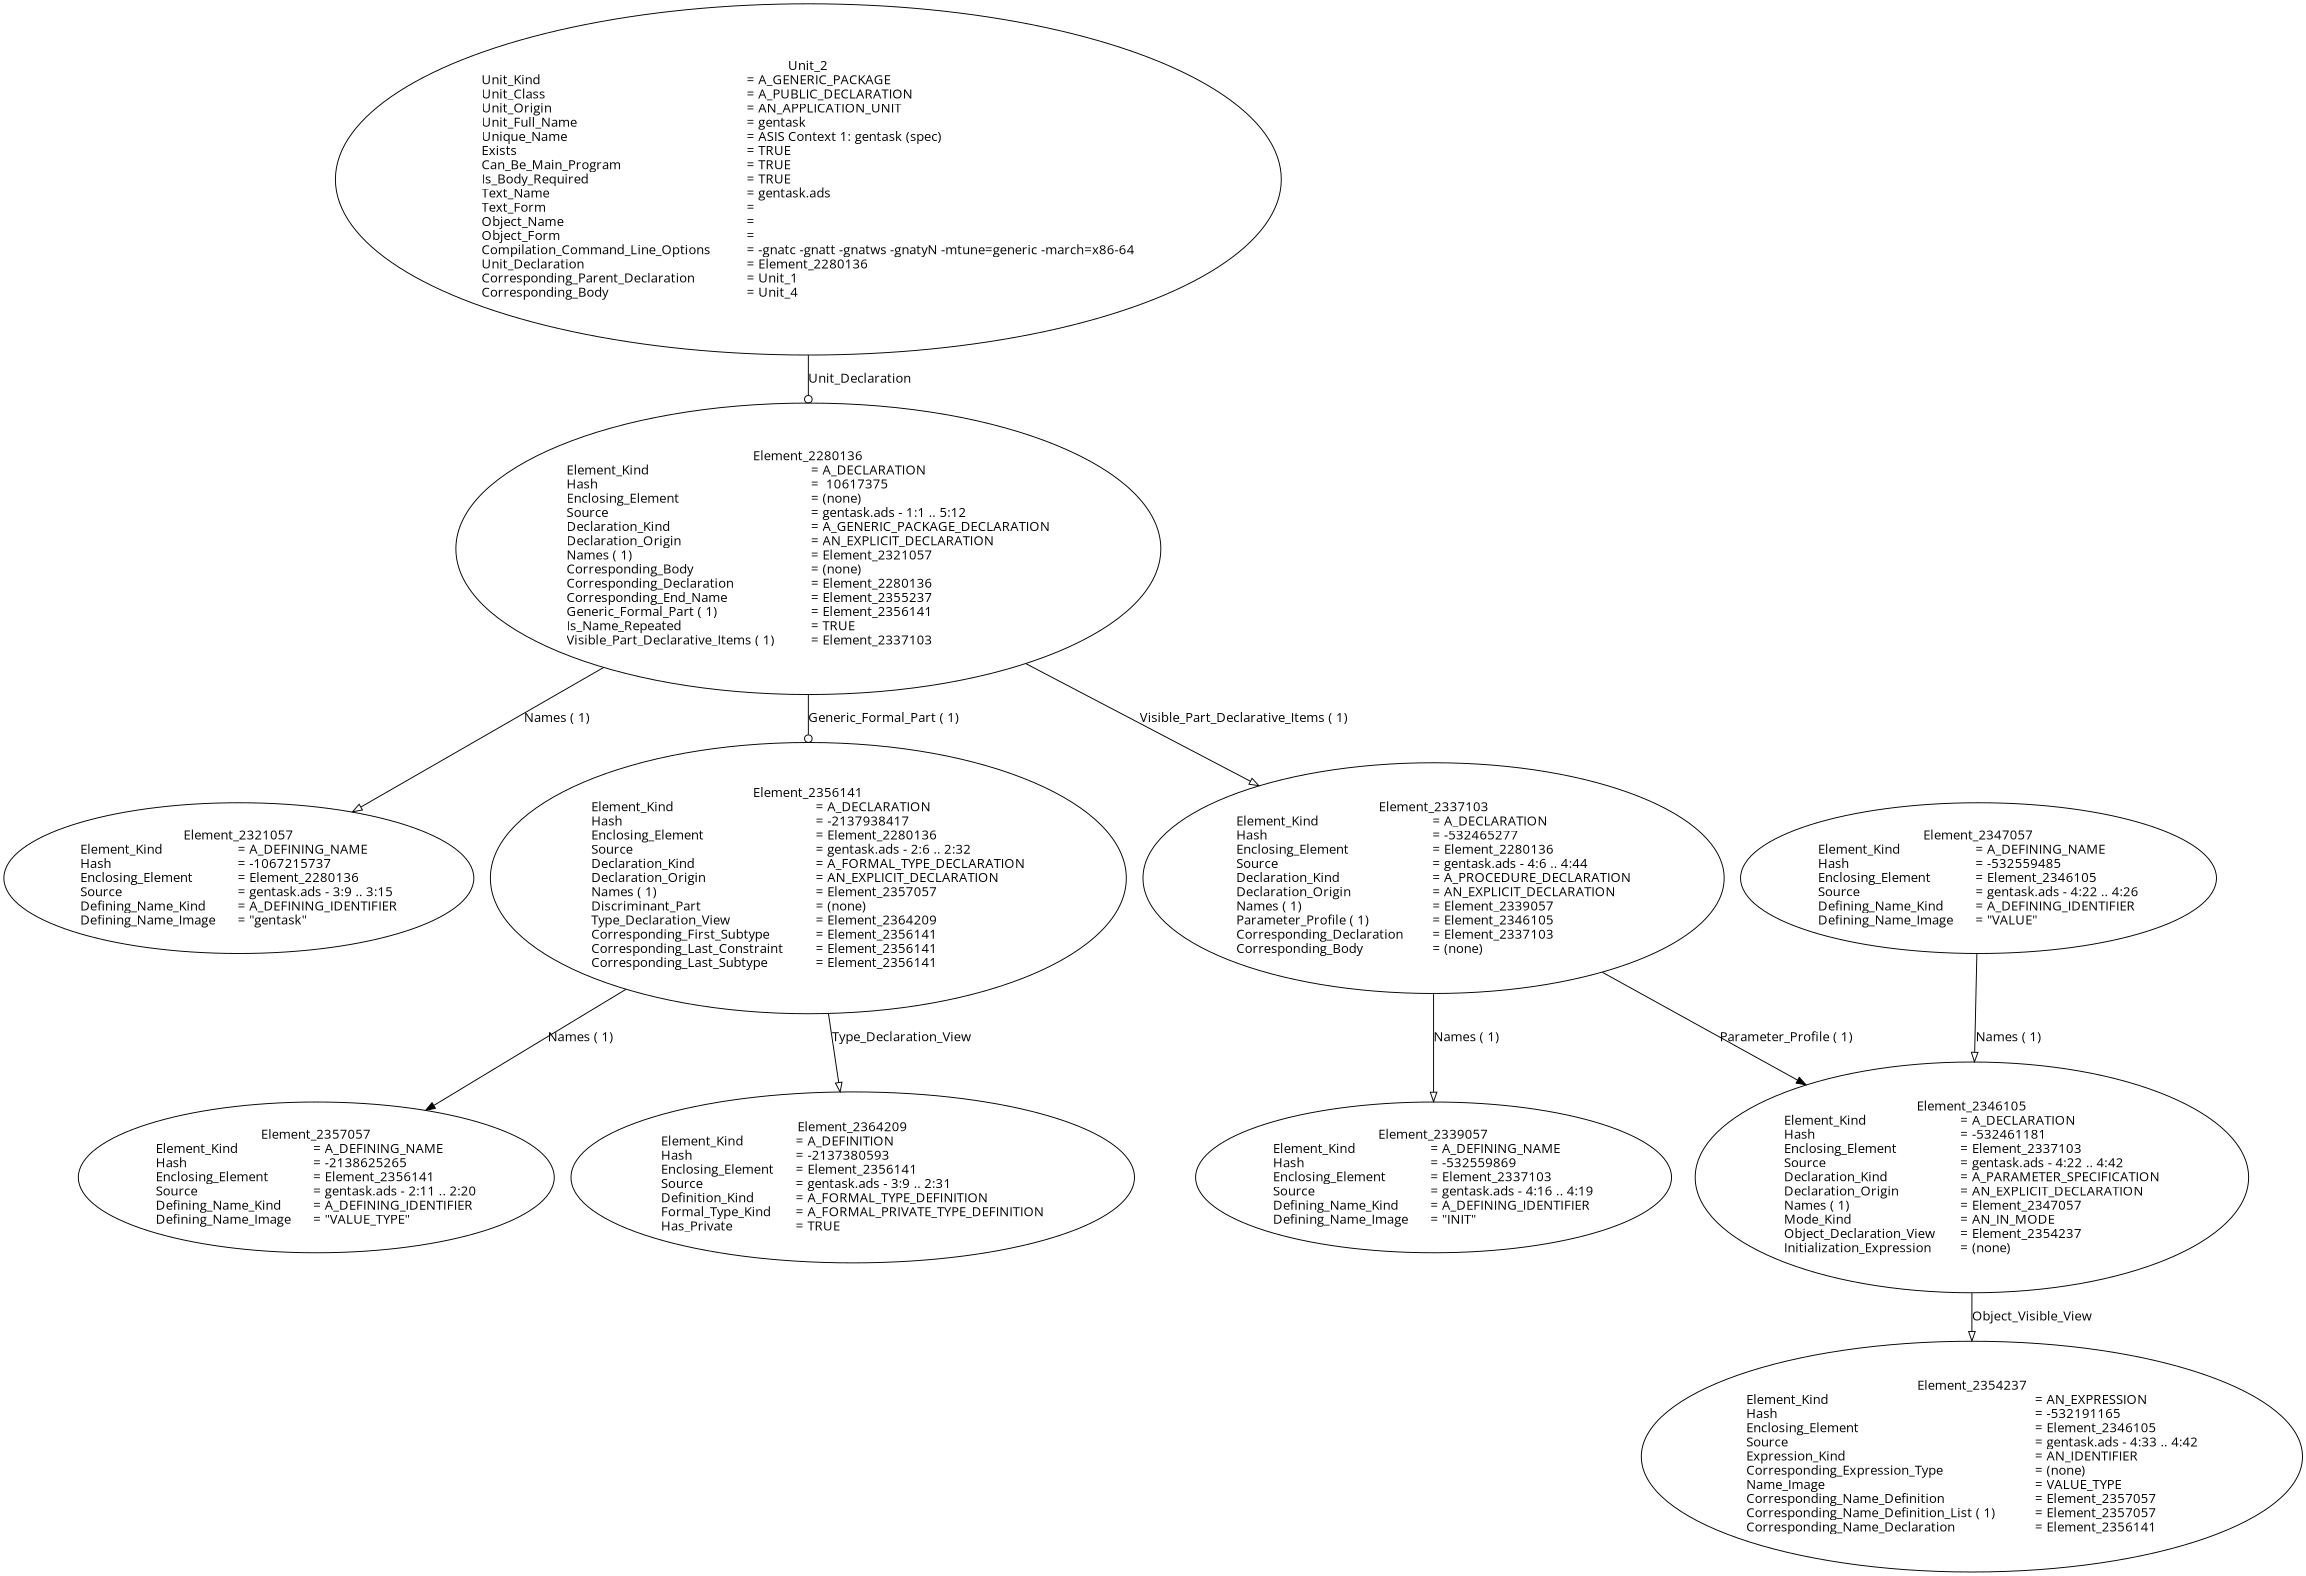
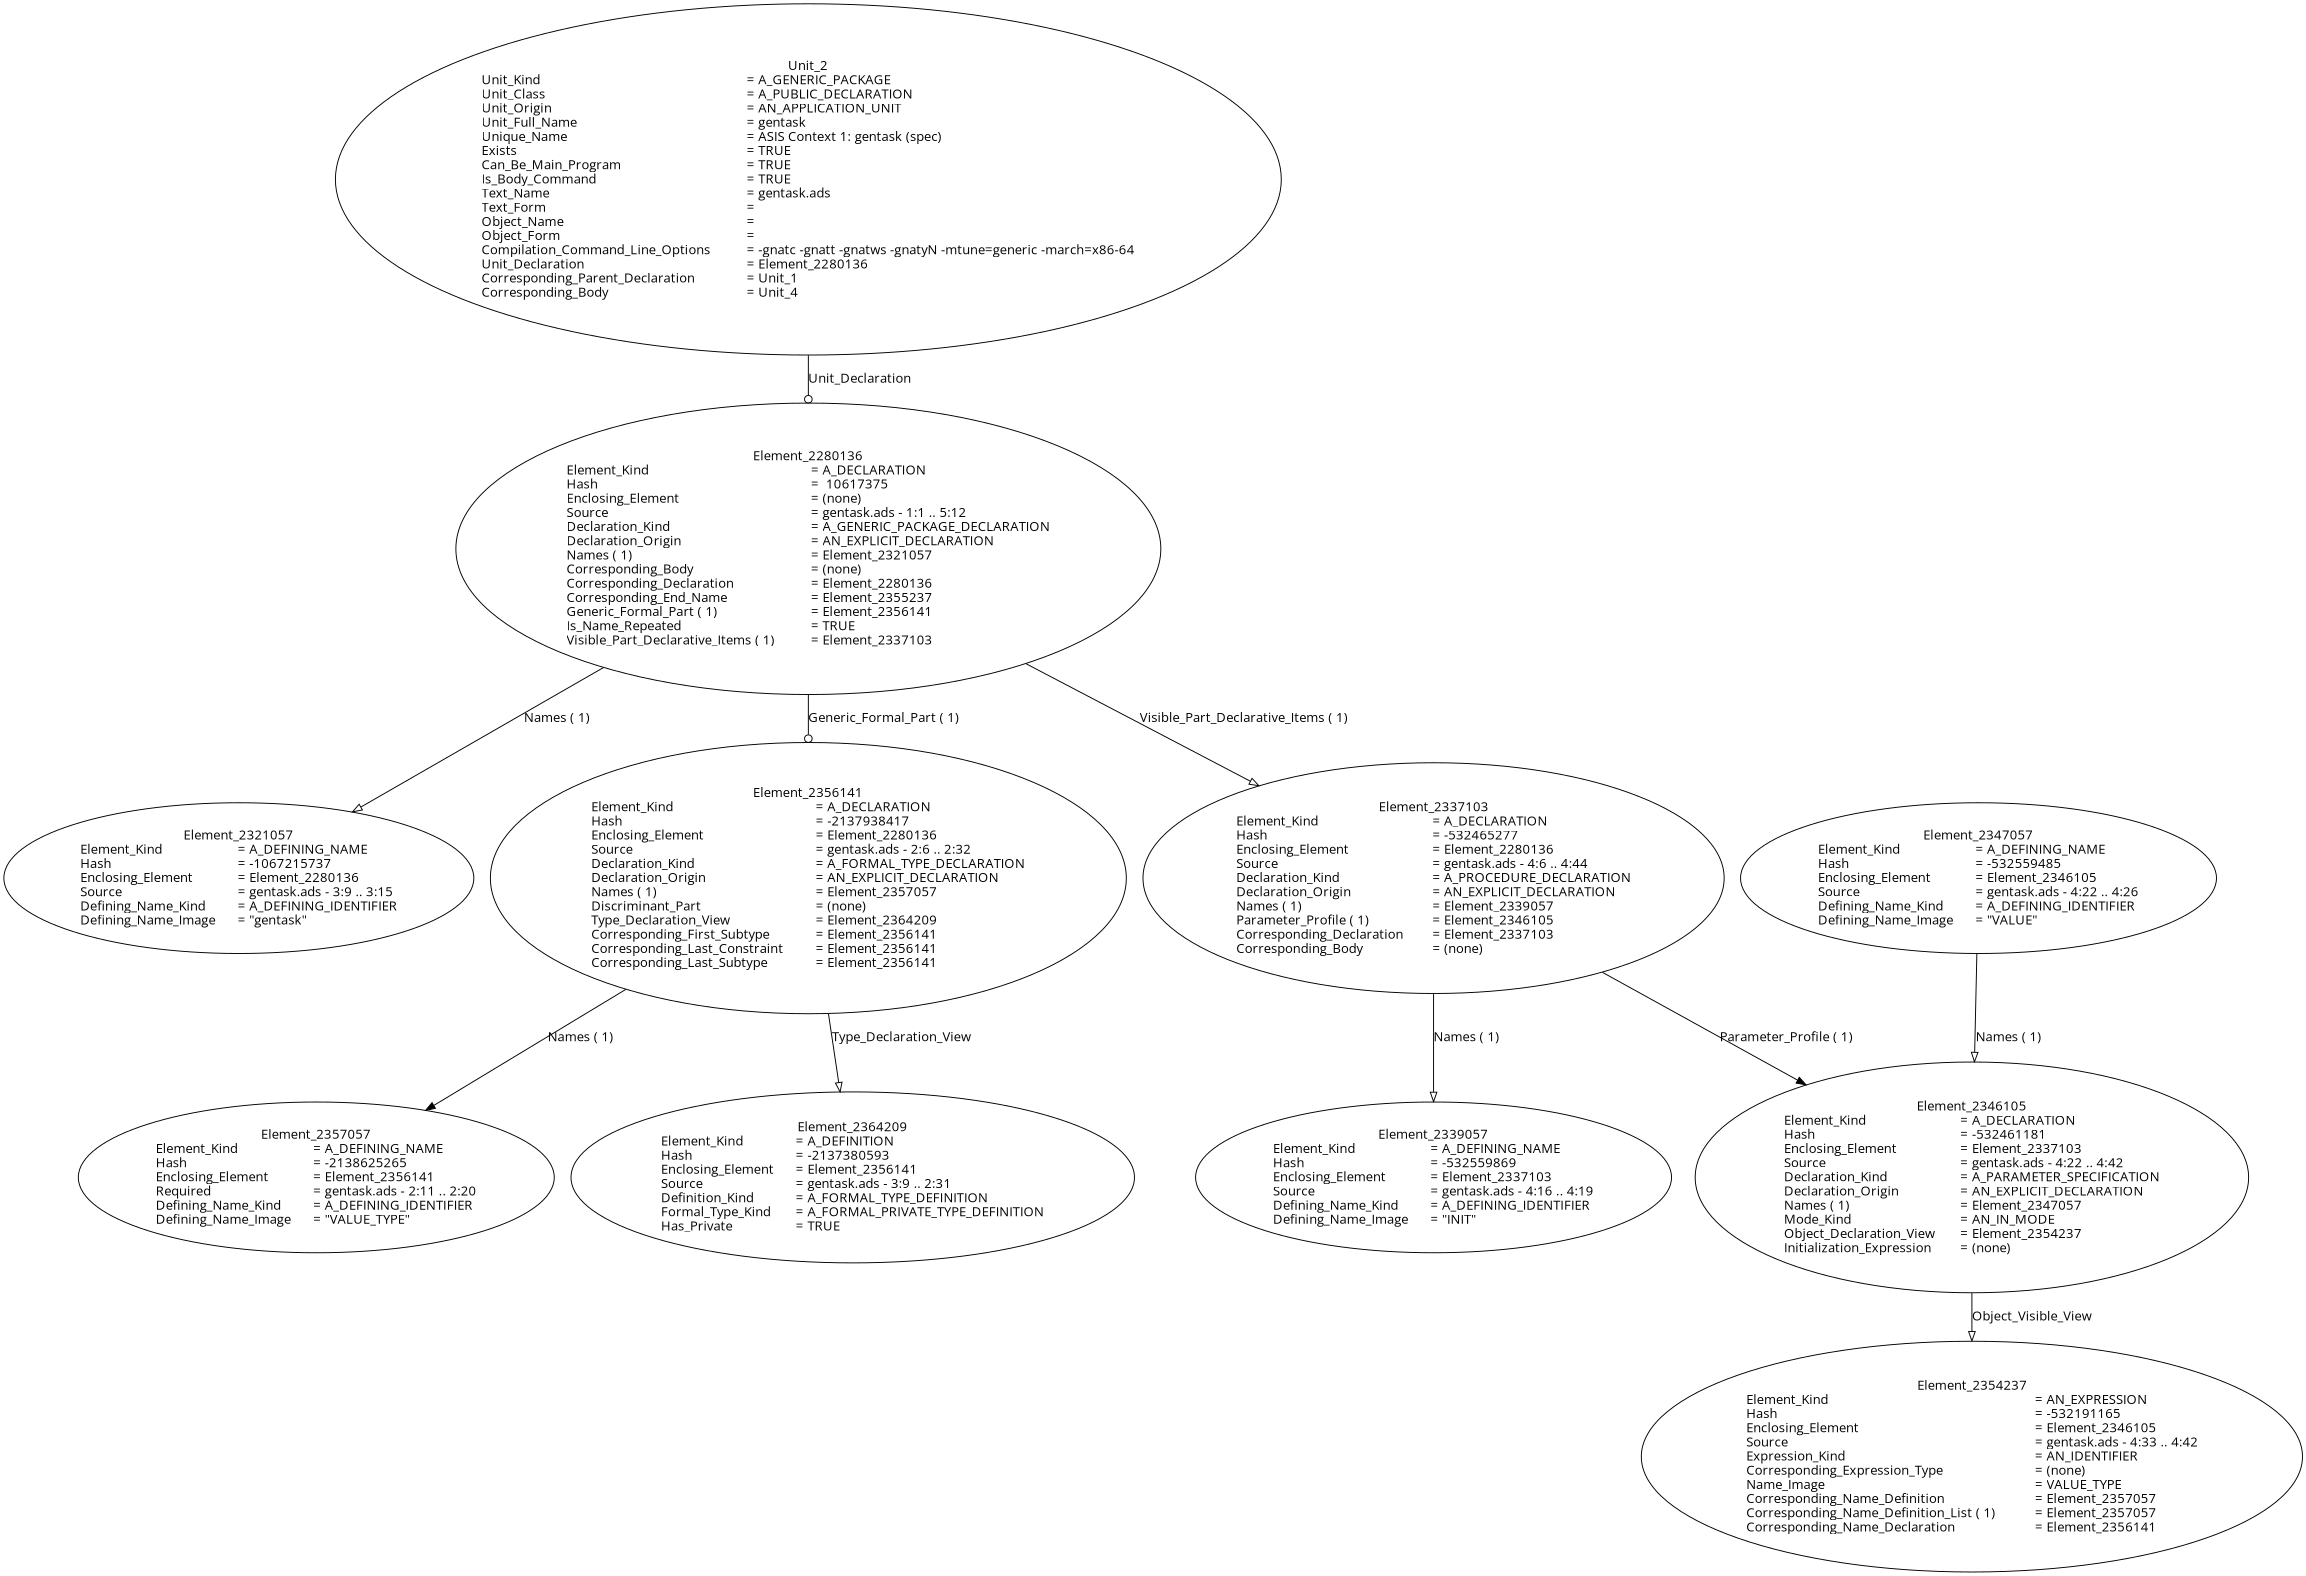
node "Unit_2": text "Is_Body_Required" -> "Is_Body_Command"
node "Element_2357057": text "Source" -> "Required"
